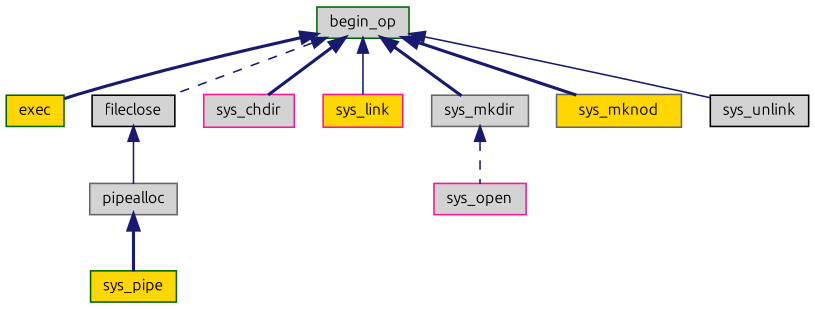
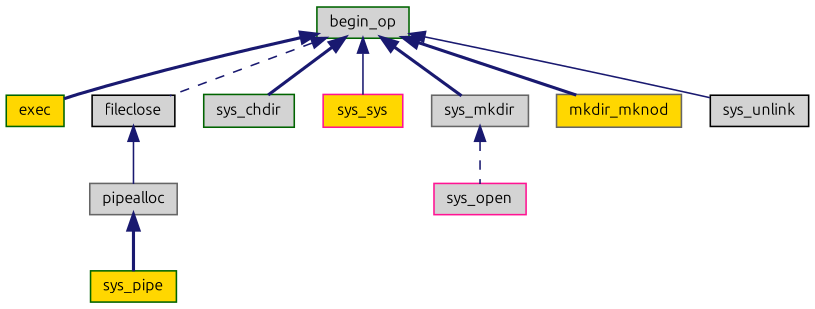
node "sys_chdir": color deeppink -> darkgreen
node "sys_link": label "sys_link" -> "sys_sys"
node "sys_mknod": label "sys_mknod" -> "mkdir_mknod"
